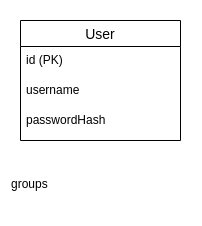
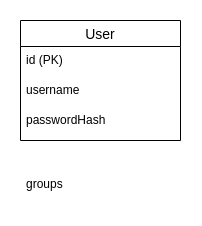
node "groups": moved (86, 188) -> (101, 188)
